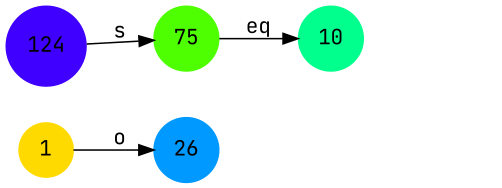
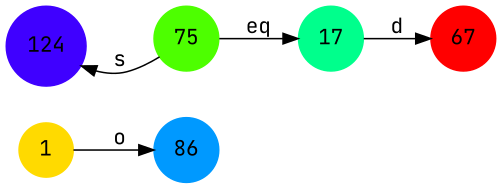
node "10": label "10" -> "17"
node "67": added
edge "124" -> "75": reversed
node "26": label "26" -> "86"
